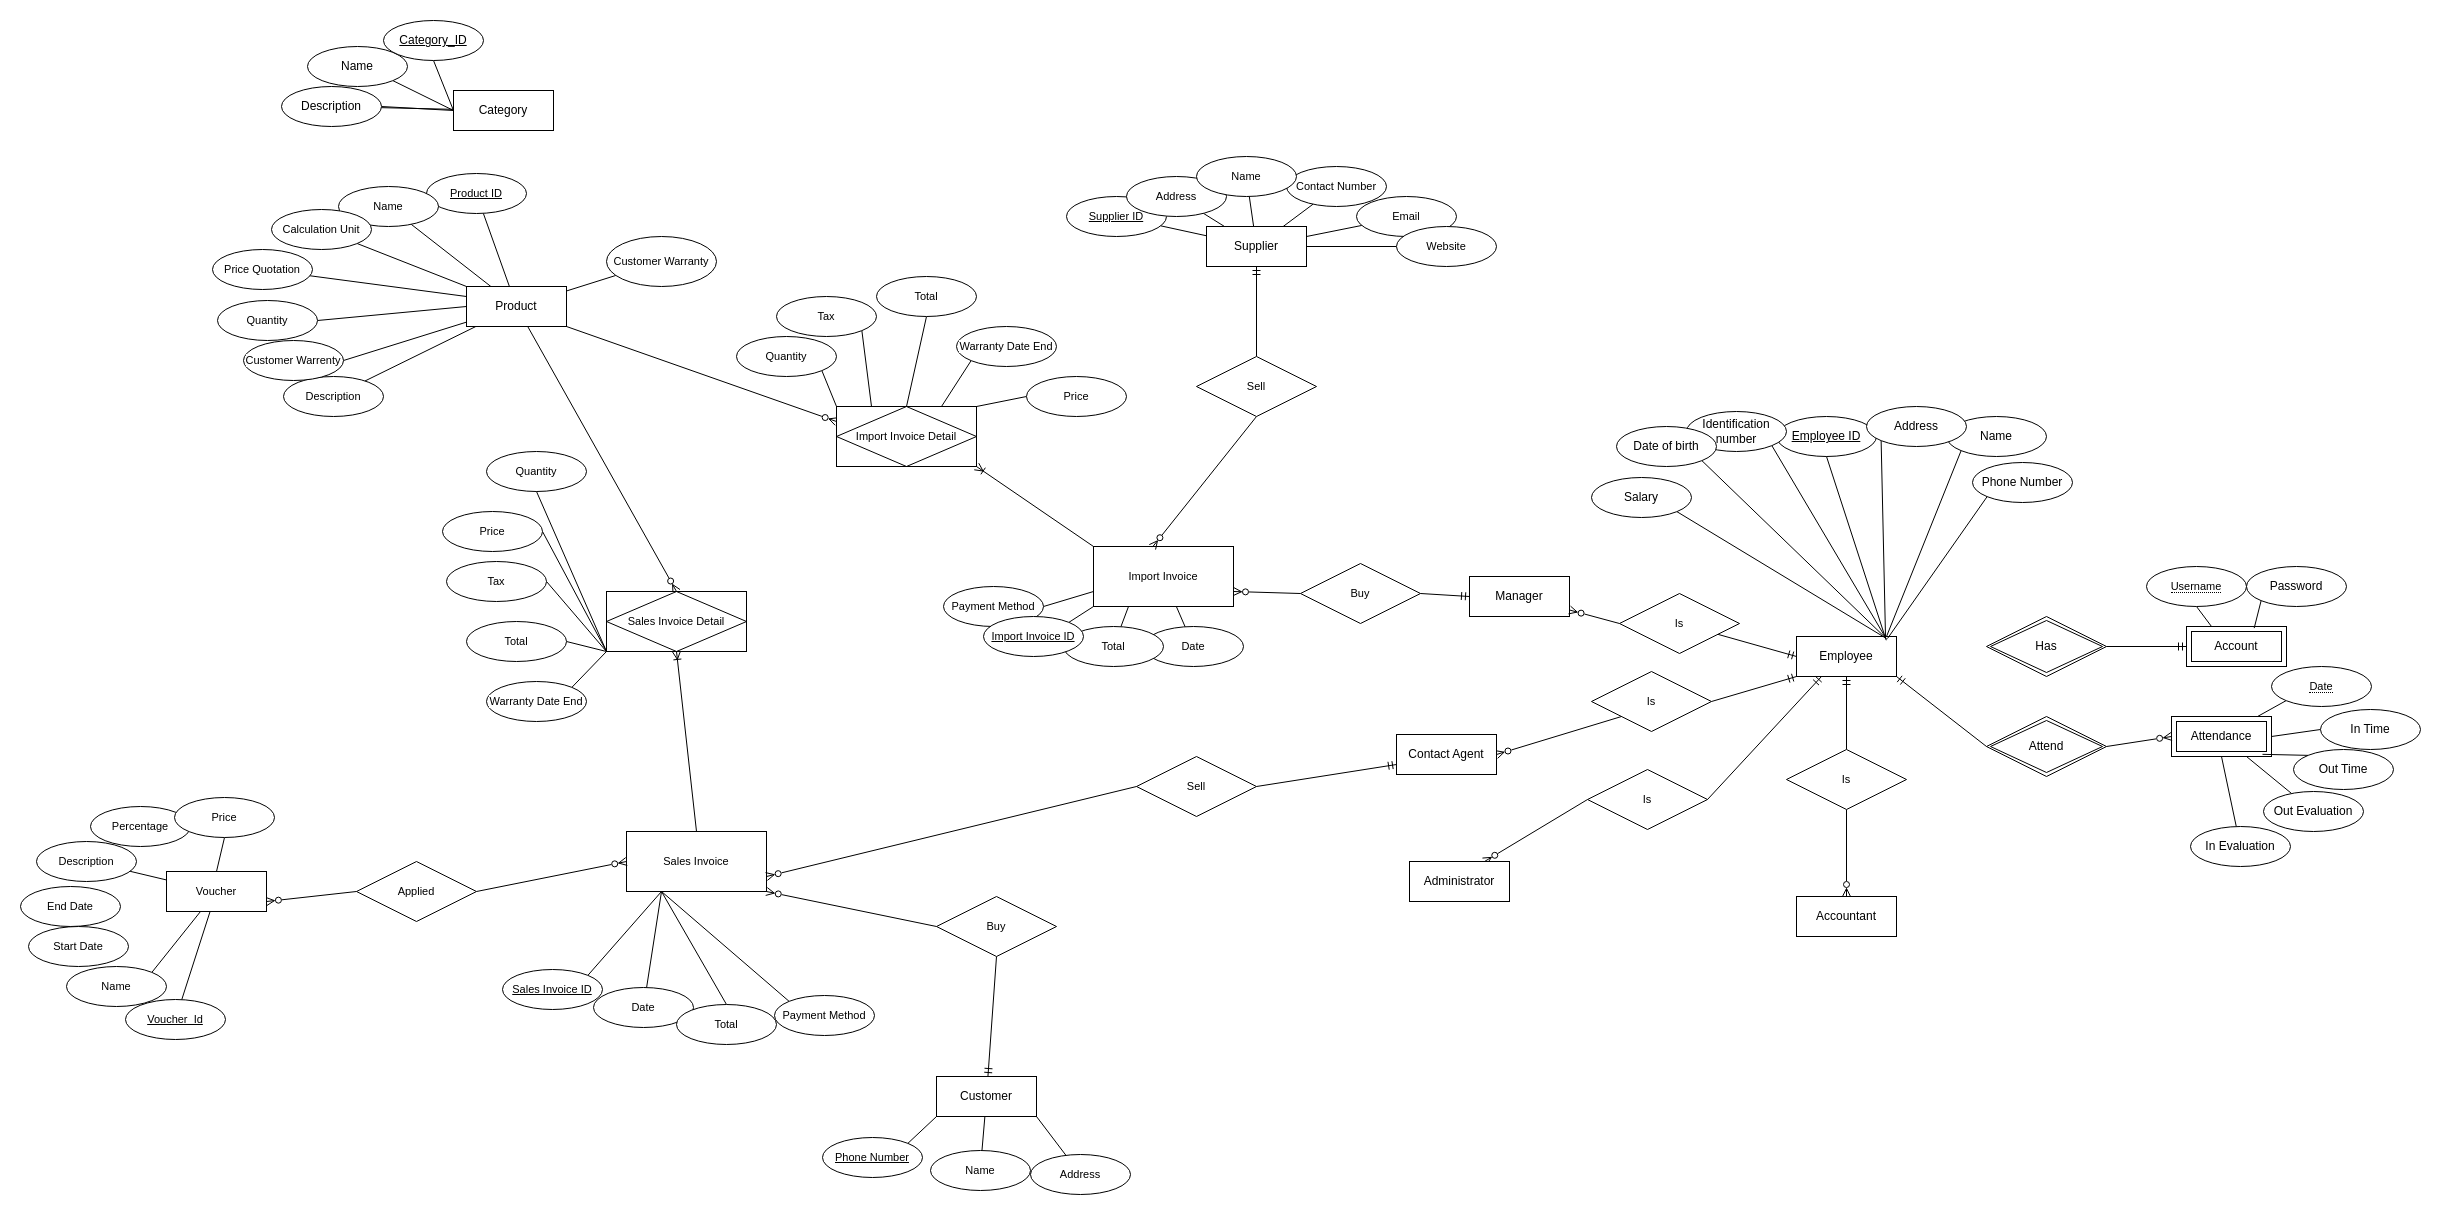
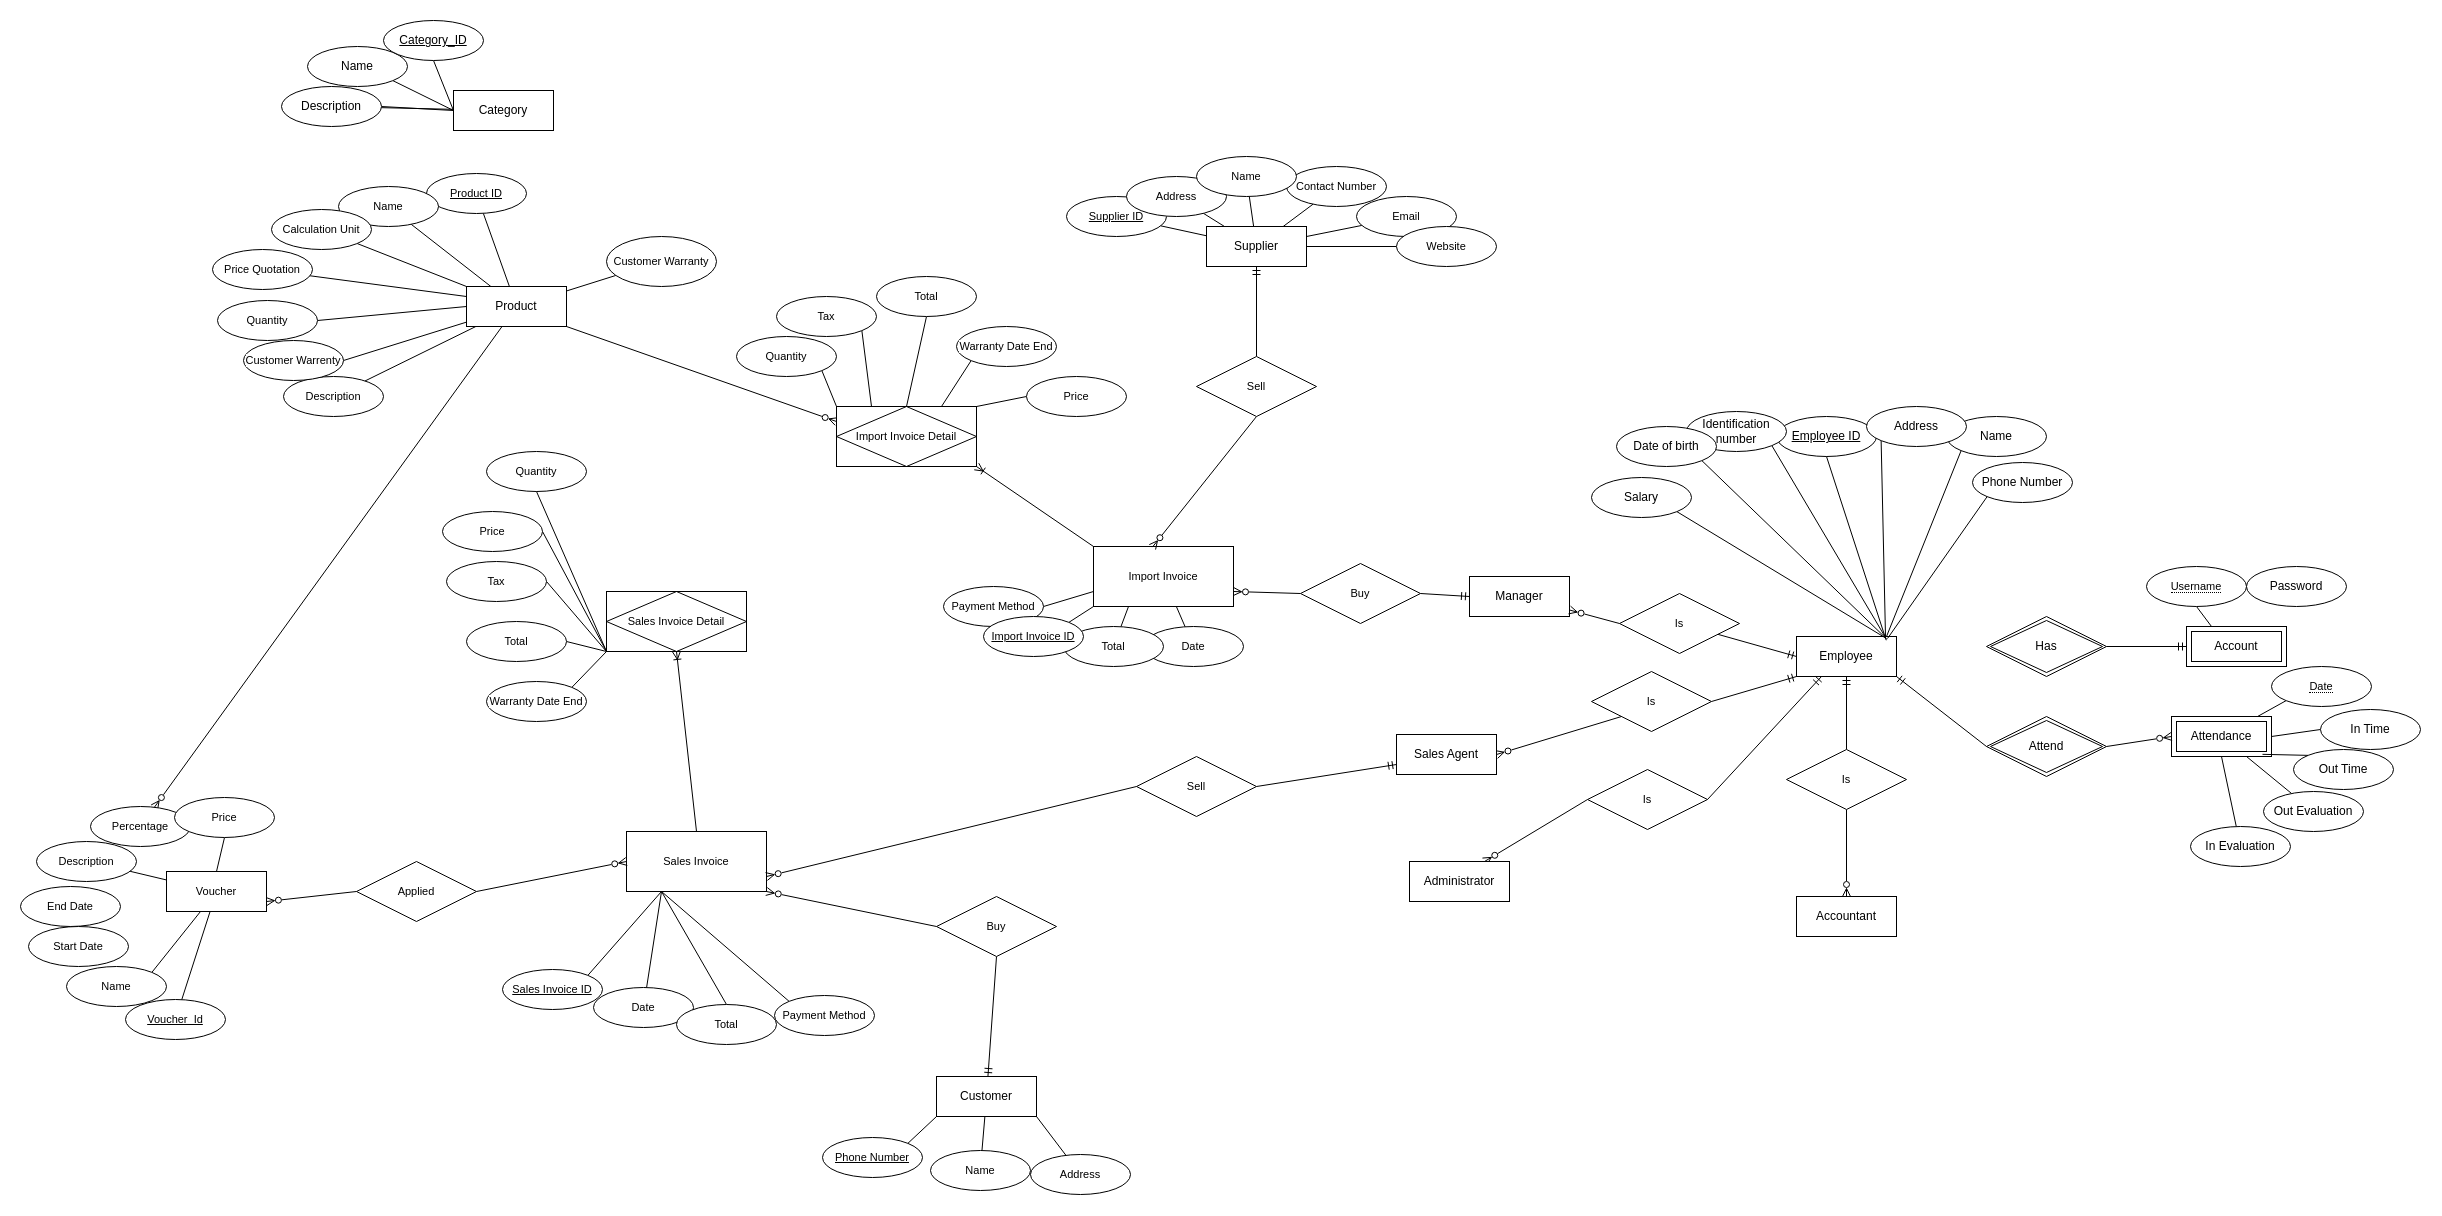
edge "Product" -> "Sales Invoice Detail": now "Product" -> "Percentage"
edge "Password" -- "Account": removed
node "Contact Agent": label "Contact Agent" -> "Sales Agent"
